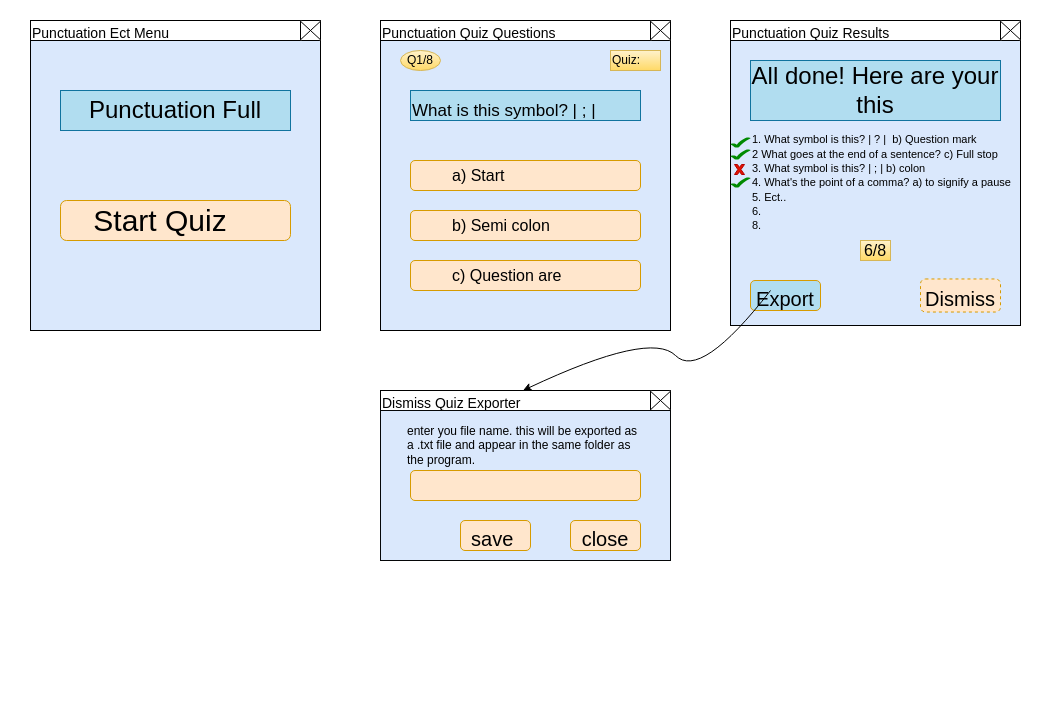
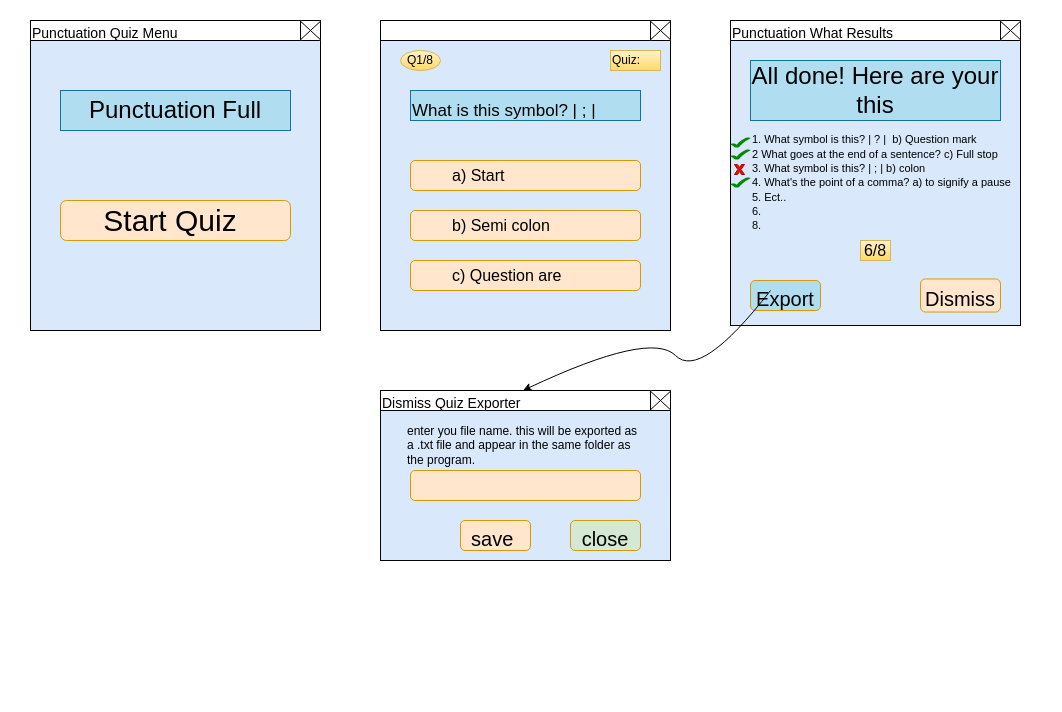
node "Punctuation Ect Menu": label "Punctuation Ect Menu" -> "Punctuation Quiz Menu"
node "Punctuation Quiz Questions": removed
node "Punctuation Quiz Results": label "Punctuation Quiz Results" -> "Punctuation What Results"
node "Start Quiz": moved (161, 221) -> (171, 221)
node "Dismiss": style dashed -> solid
node "close": fillcolor #ffe6cc -> #d5e8d4
